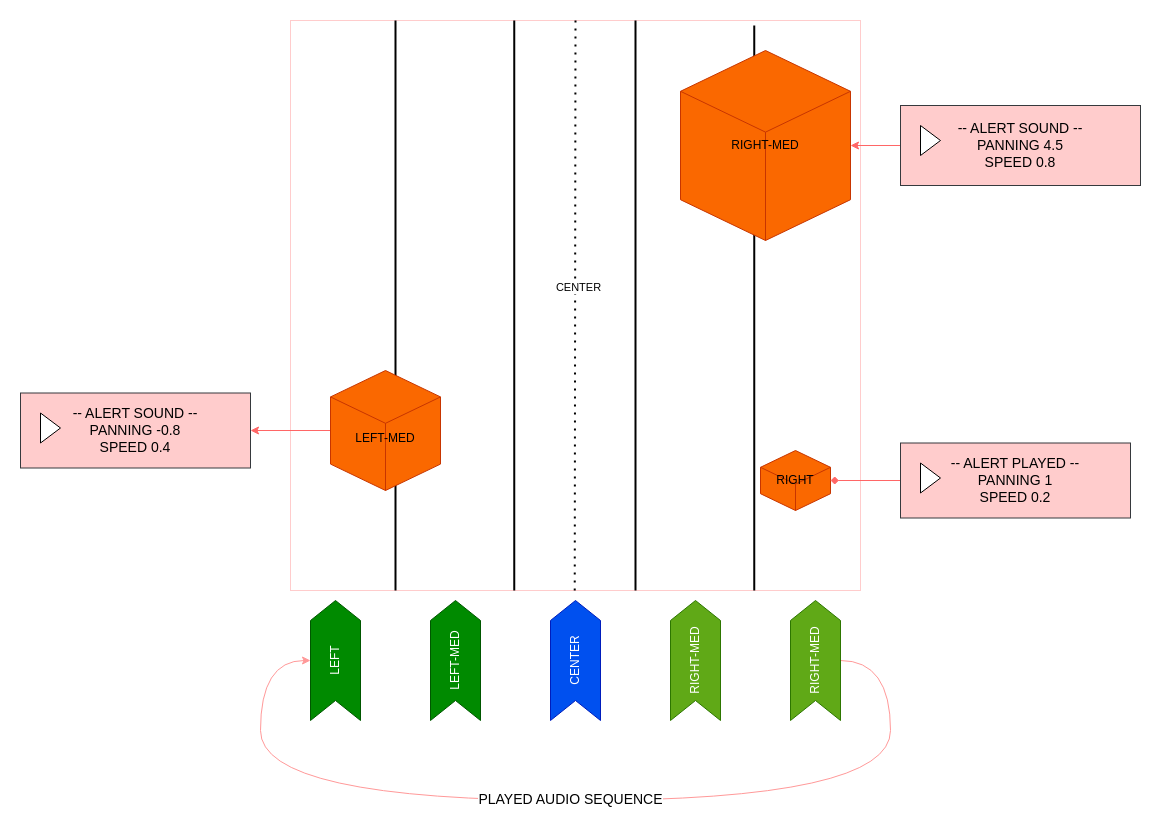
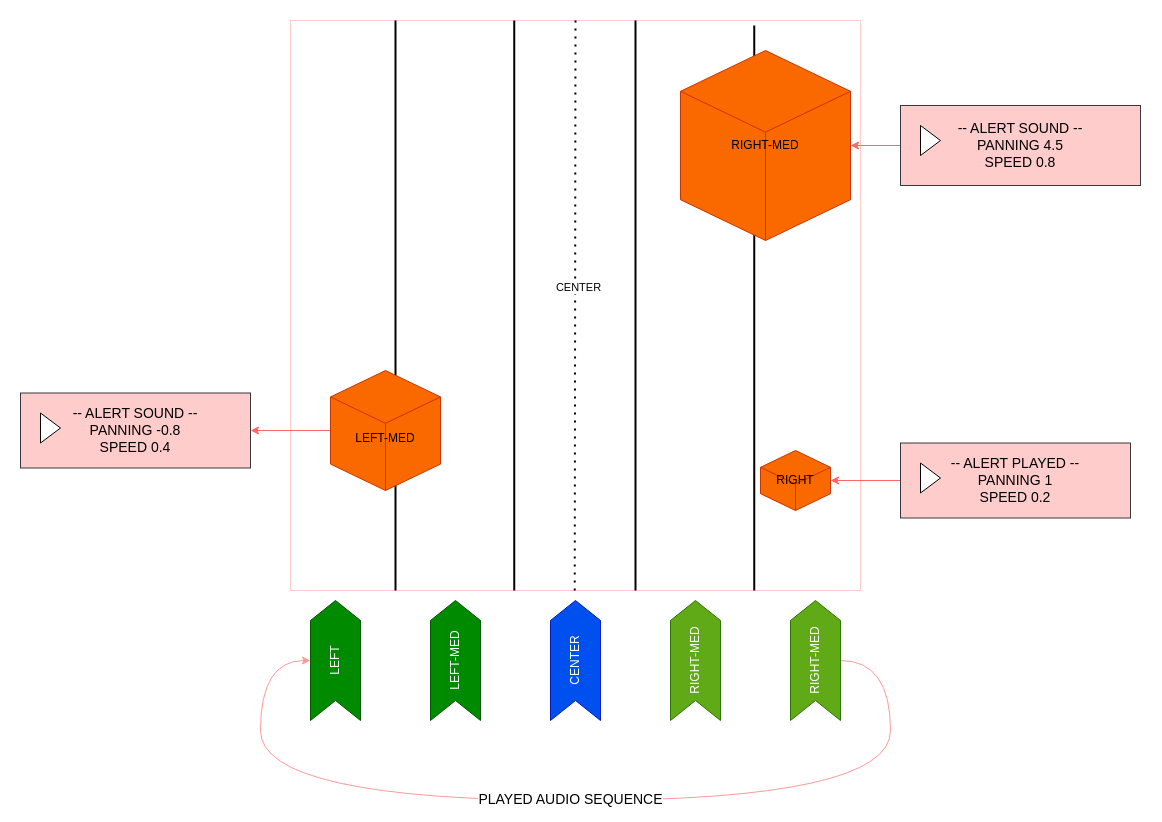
edge "-- ALERT PLAYED --PANNING 1 SPEED 0.2" -> "RIGHT": arrowhead diamond -> classic
